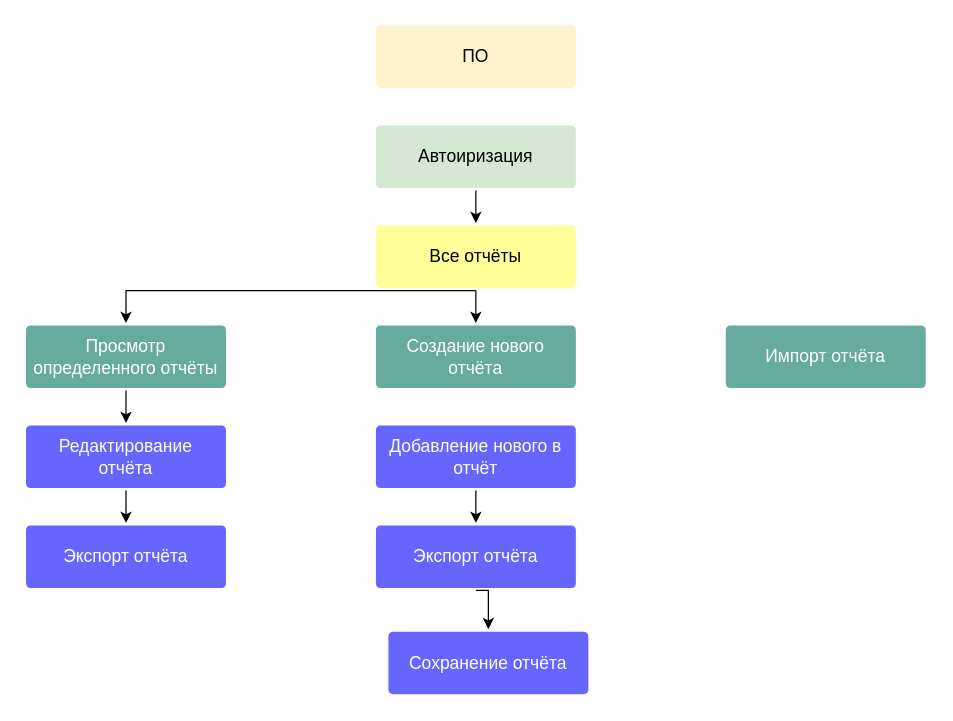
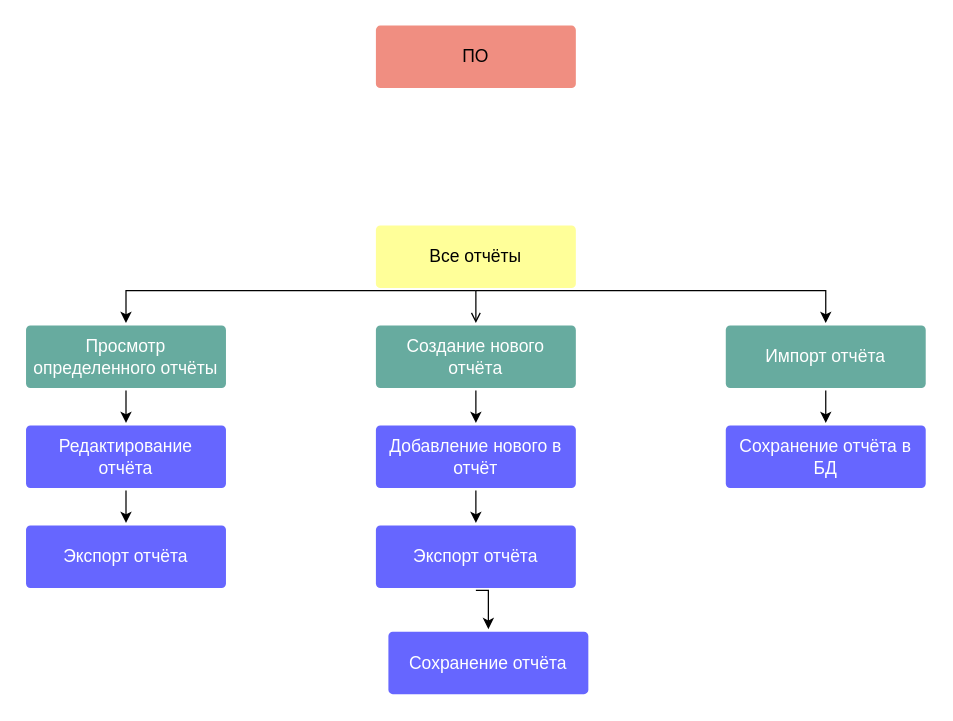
node "ПО": fillcolor #fff2cc -> #f08e81
node "Автоиризация": removed
edge "Автоиризация" -> "Все отчёты": removed
edge "Все отчёты" -> "Импорт отчёта": added
edge "Все отчёты" -> "Создание нового отчёта": arrowhead classic -> open
edge "Создание нового отчёта" -> "Добавление нового в отчёт": added
edge "Импорт отчёта" -> "Сохранение отчёта в БД": added
node "Сохранение отчёта в БД": added
